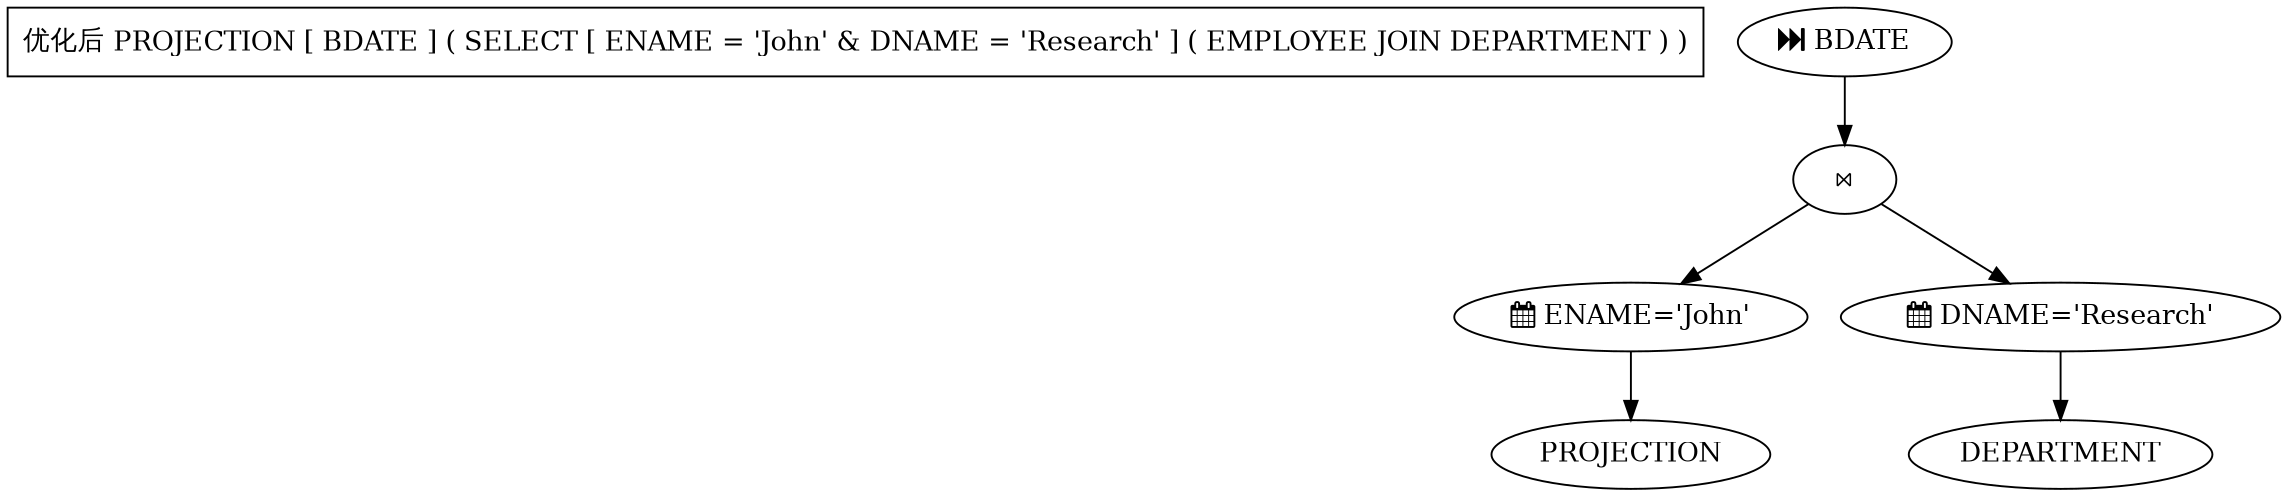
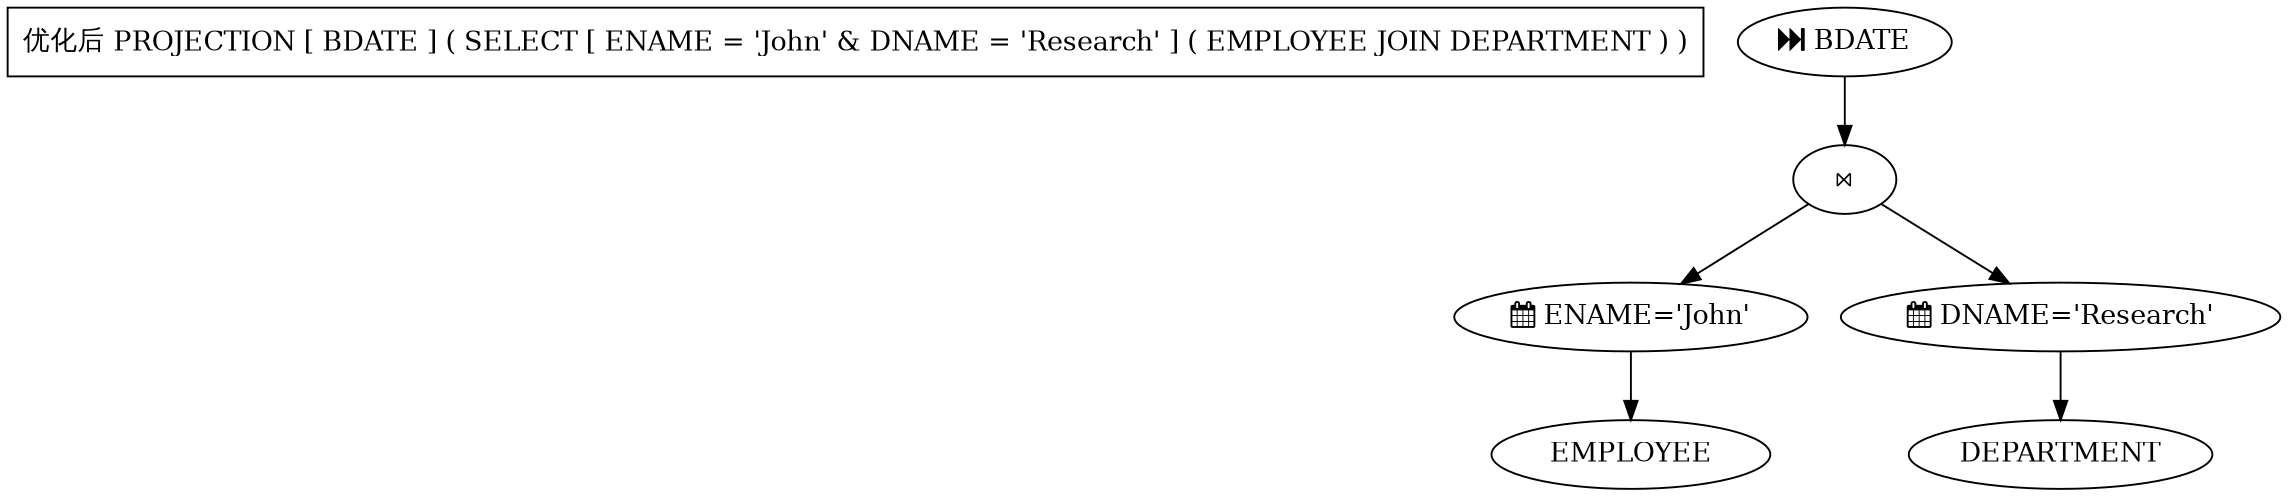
node "PROJECTION": label "PROJECTION" -> "EMPLOYEE"
